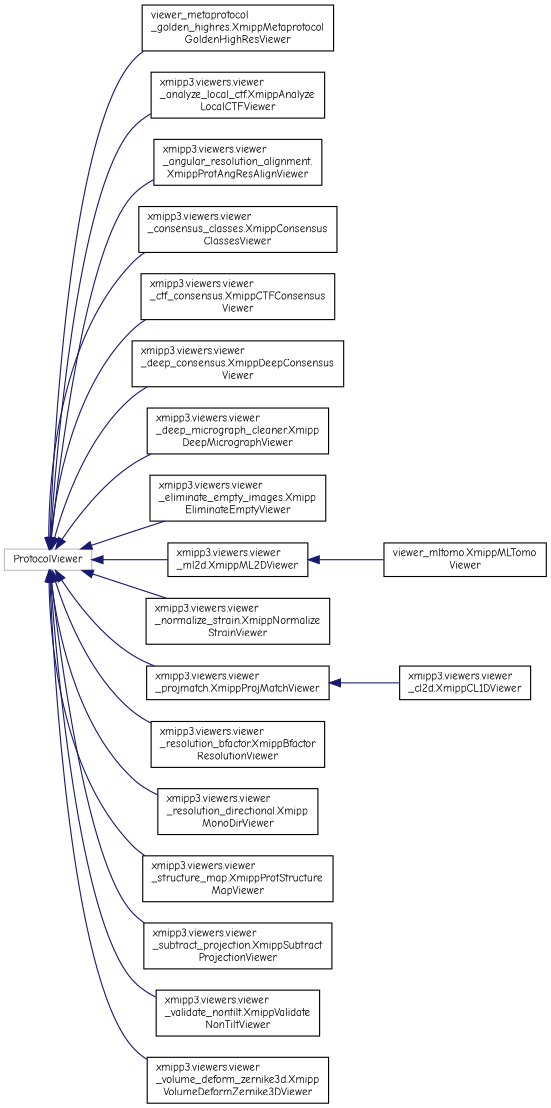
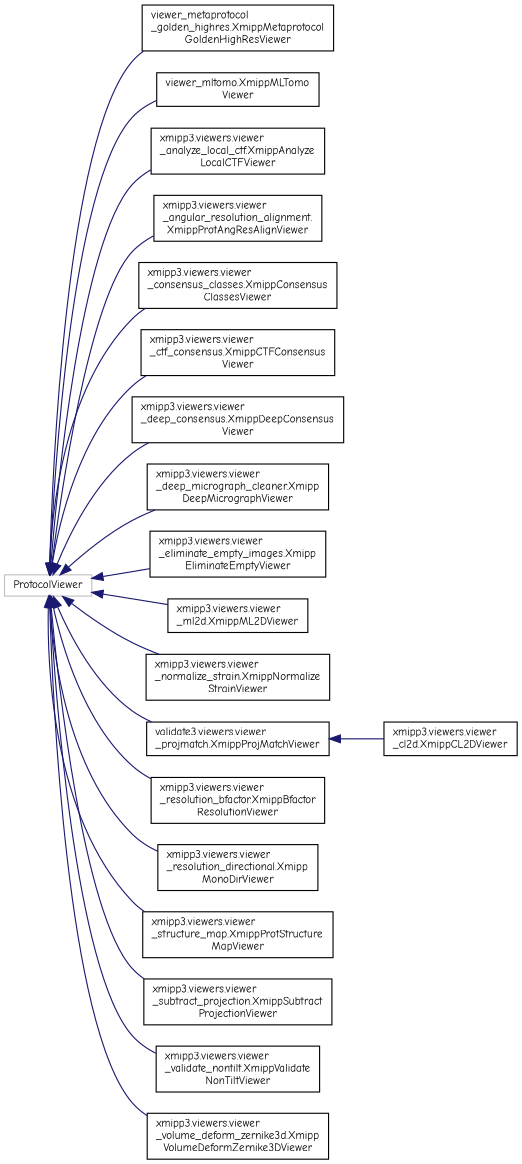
edge "viewer_mltomo.XmippMLTomo Viewer" -> "xmipp3.viewers.viewer _ml2d.XmippML2DViewer": now "viewer_mltomo.XmippMLTomo Viewer" -> "ProtocolViewer"
node "xmipp3.viewers.viewer _projmatch.XmippProjMatchViewer": label "xmipp3.viewers.viewer _projmatch.XmippProjMatchViewer" -> "validate3.viewers.viewer _projmatch.XmippProjMatchViewer"
node "xmipp3.viewers.viewer _cl2d.XmippCL1DViewer": label "xmipp3.viewers.viewer _cl2d.XmippCL1DViewer" -> "xmipp3.viewers.viewer _cl2d.XmippCL2DViewer"
